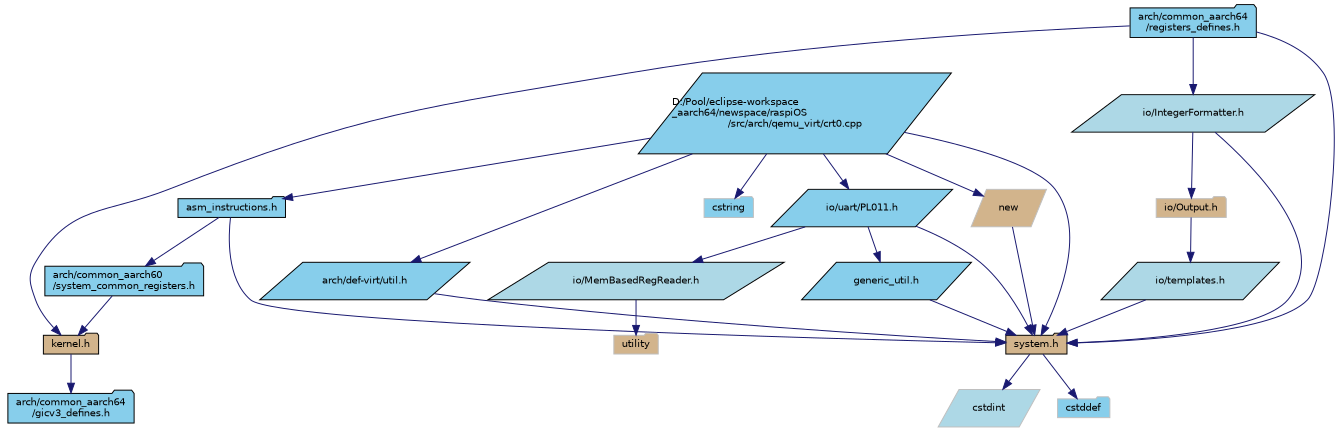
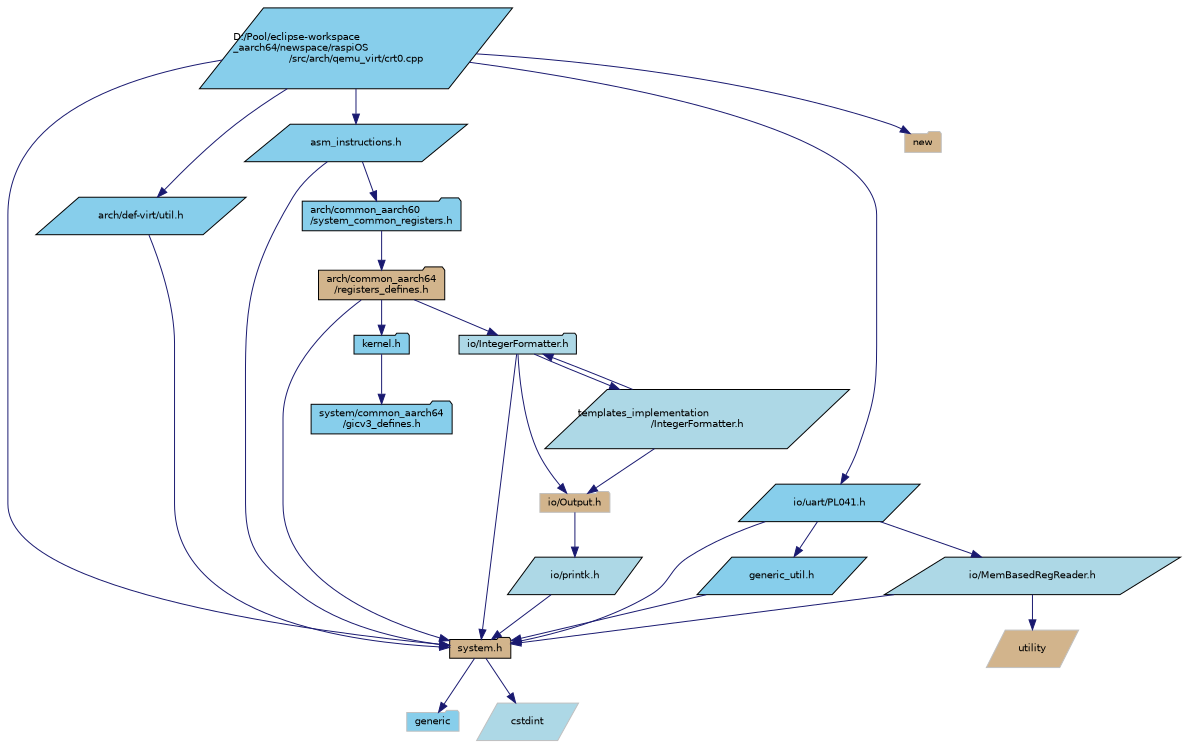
node "arch/common_aarch64 /registers_defines.h": fillcolor skyblue -> tan
node "io/IntegerFormatter.h": shape parallelogram -> folder
node "asm_instructions.h": shape folder -> parallelogram
node "cstring": removed
node "io/uart/PL011.h": label "io/uart/PL011.h" -> "io/uart/PL041.h"
node "new": shape parallelogram -> folder
edge "new" -> "system.h": now "io/MemBasedRegReader.h" -> "system.h"
node "io/templates.h": label "io/templates.h" -> "io/printk.h"
edge "arch/common_aarch60 /system_common_registers.h" -> "kernel.h": now "arch/common_aarch60 /system_common_registers.h" -> "arch/common_aarch64 /registers_defines.h"
node "kernel.h": fillcolor tan -> skyblue
node "utility": shape folder -> parallelogram
node "arch/common_aarch64 /gicv3_defines.h": label "arch/common_aarch64 /gicv3_defines.h" -> "system/common_aarch64 /gicv3_defines.h"
node "cstddef": label "cstddef" -> "generic"
node "templates_implementation /IntegerFormatter.h": added
